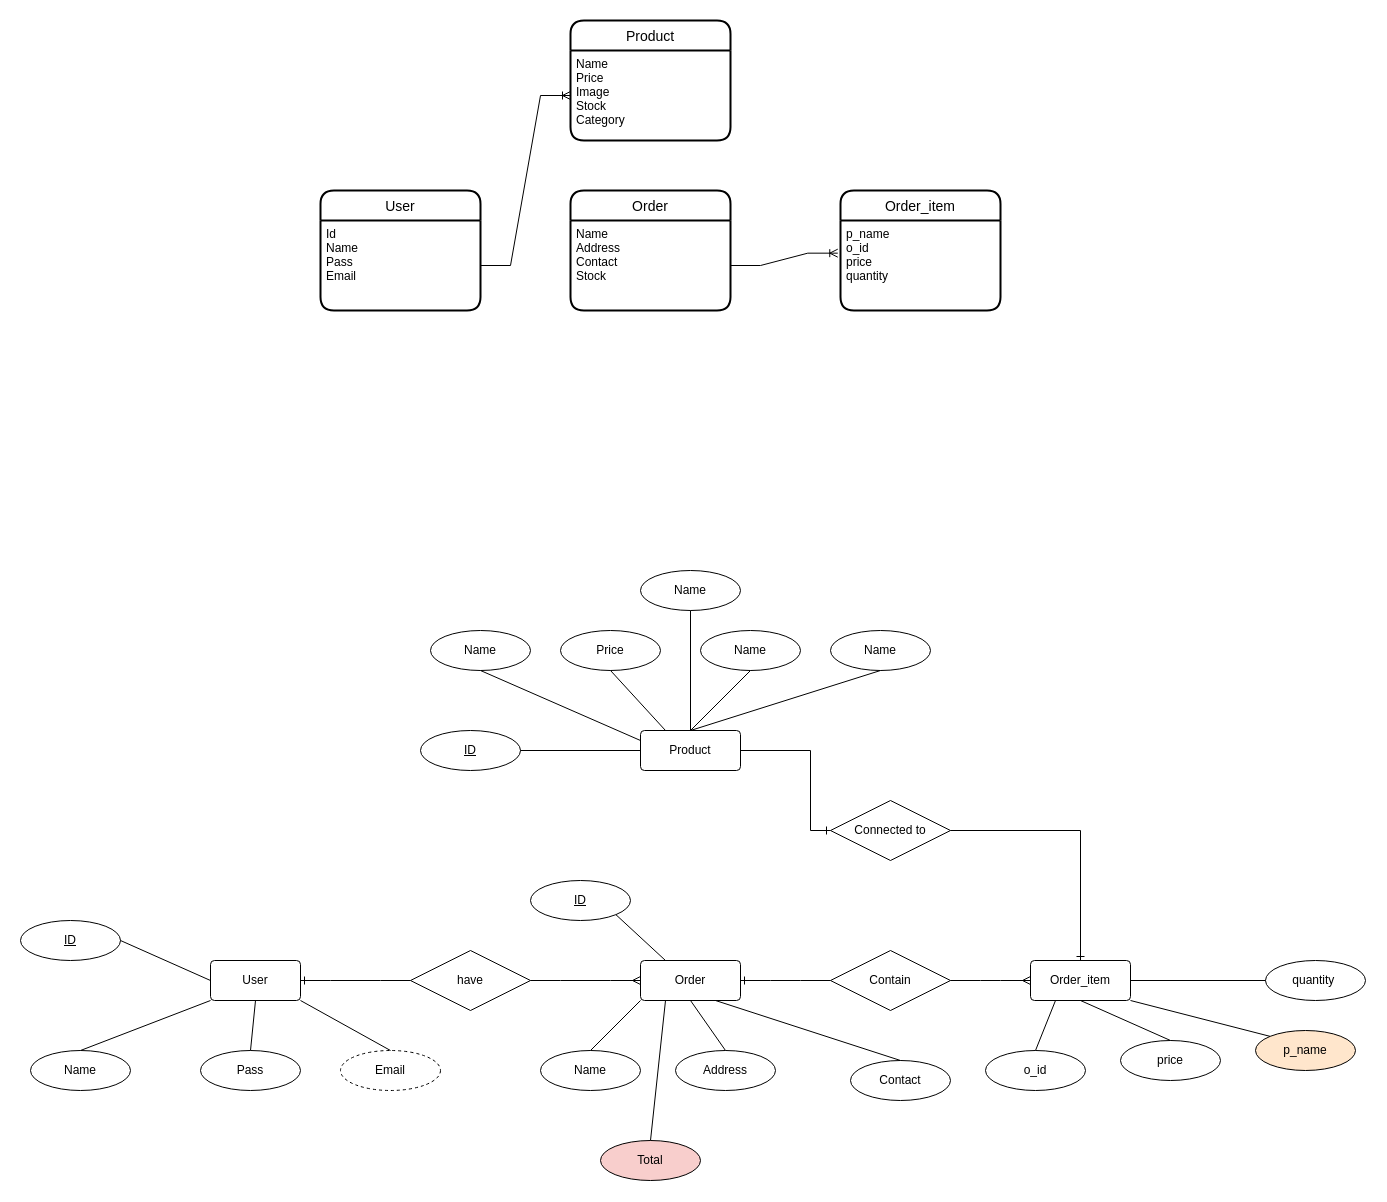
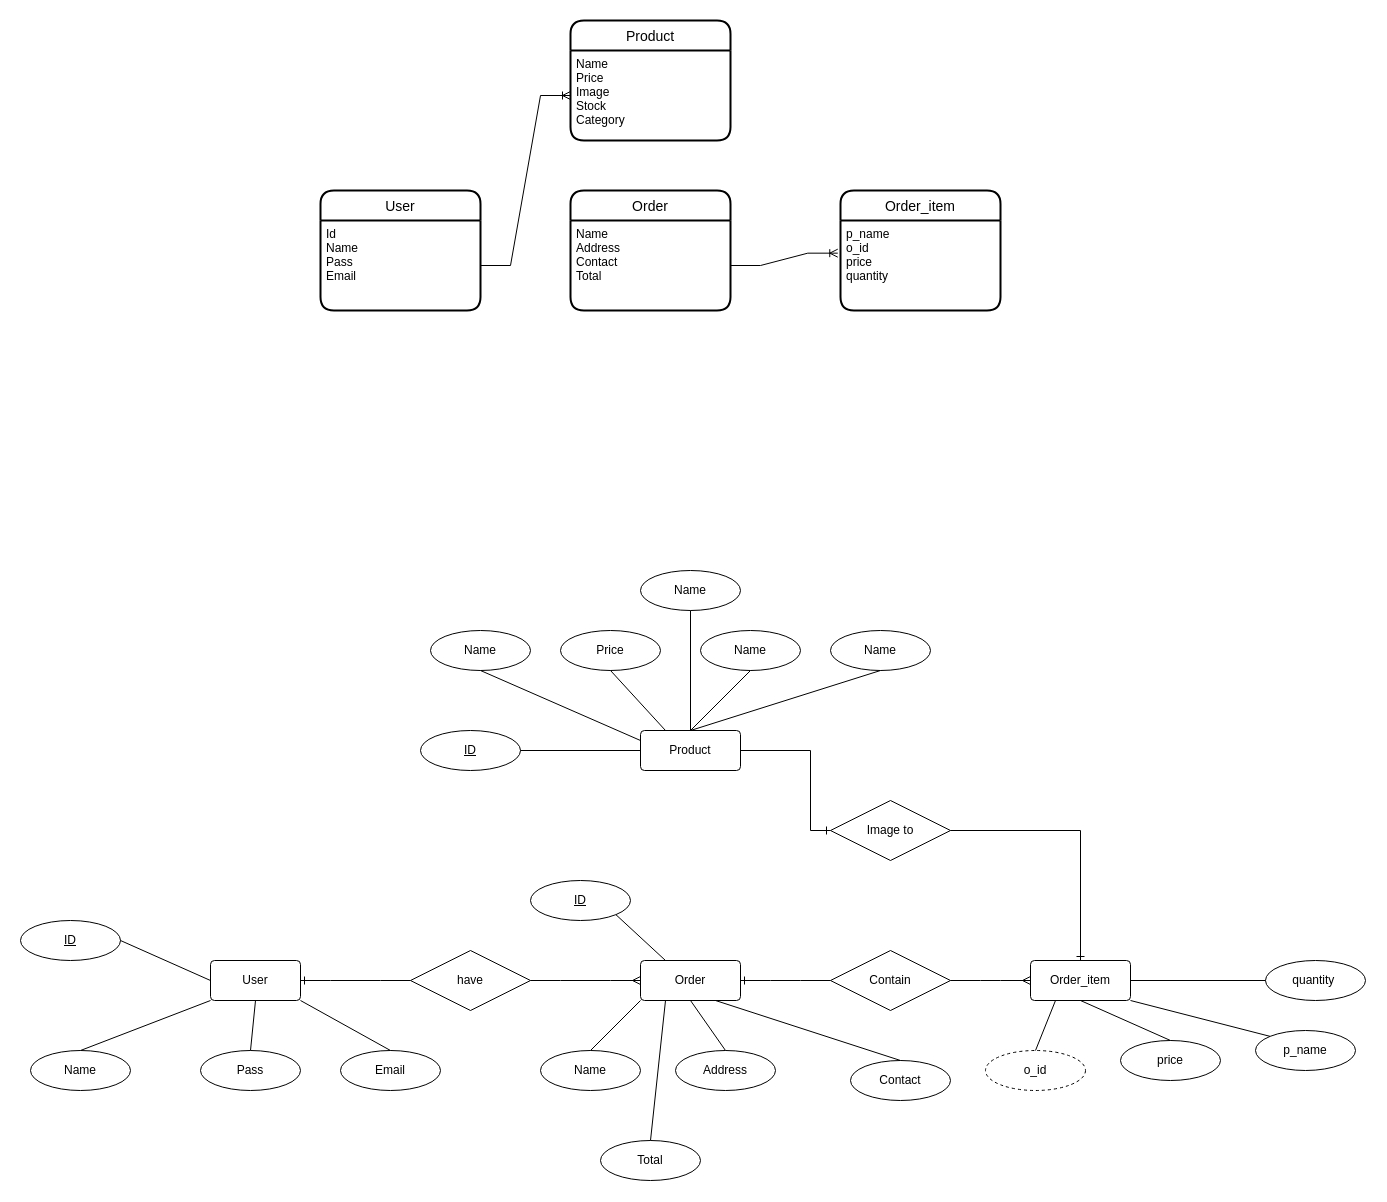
node "Name Address Contact Stock": label "Name Address Contact Stock" -> "Name Address Contact Total"
node "Connected to": label "Connected to" -> "Image to"
node "p_name": fillcolor #ffe6cc -> #ffffff
node "Email": style dashed -> solid
node "o_id": style solid -> dashed
node "Total": fillcolor #f8cecc -> #ffffff
